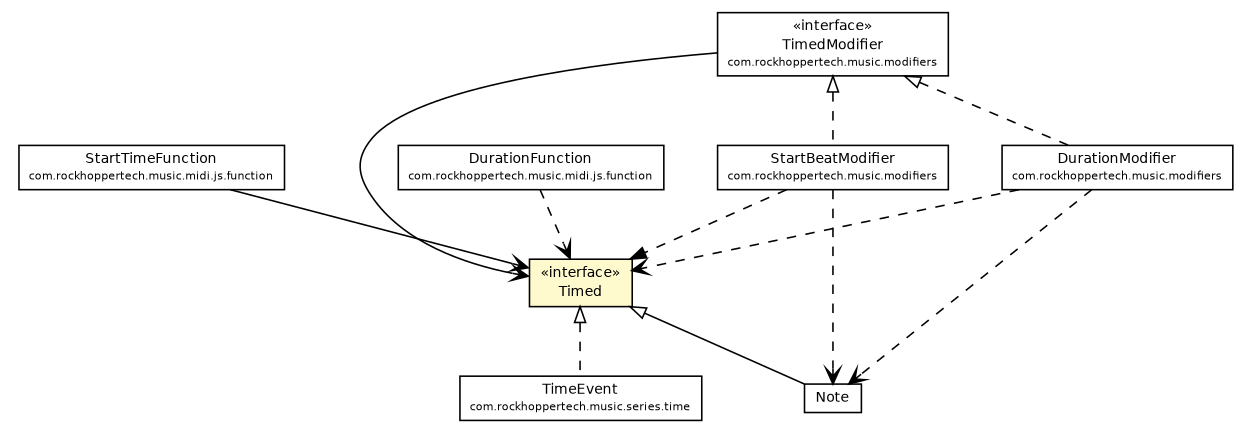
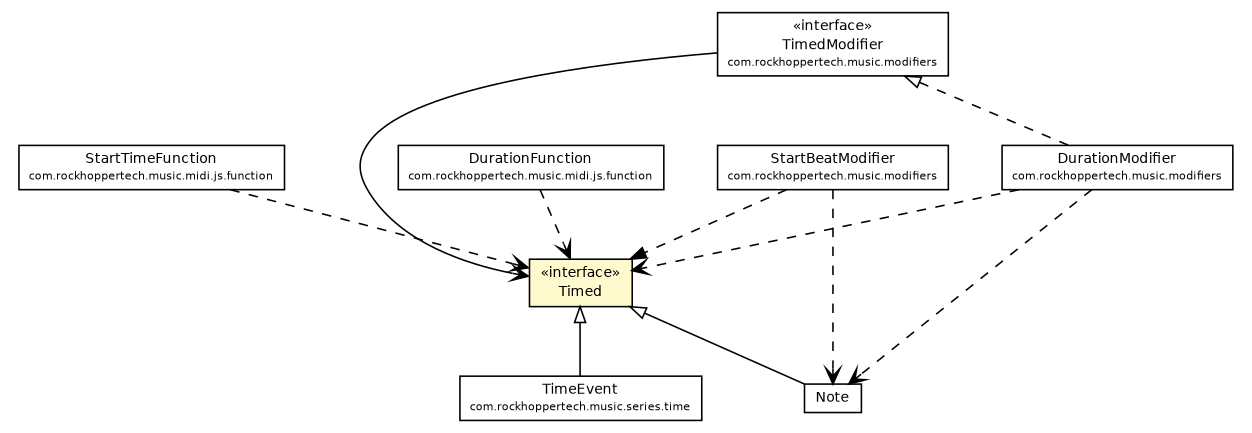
edge "StartBeatModifier" -> "TimedModifier": removed
edge "StartTimeFunction" -> "Timed": style solid -> dashed
edge "TimeEvent" -> "Timed": style dashed -> solid
